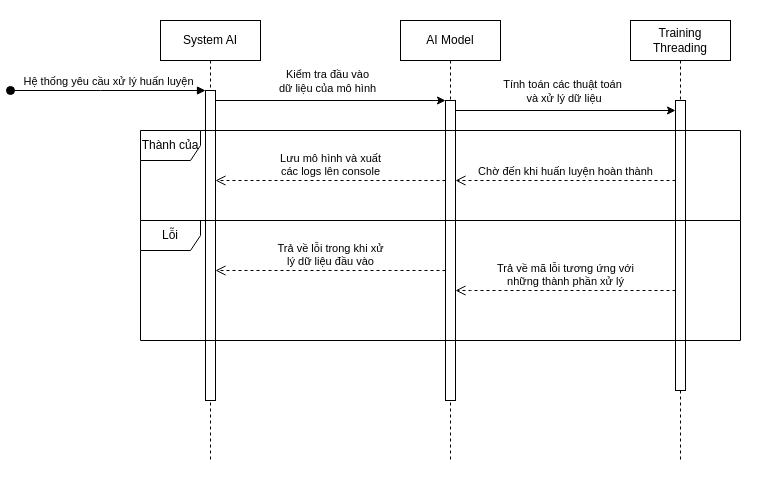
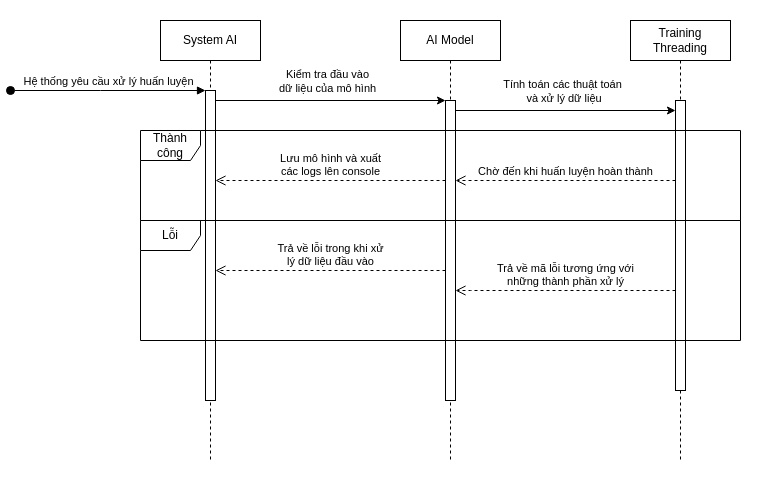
node "Thành của": label "Thành của" -> "Thành công"
